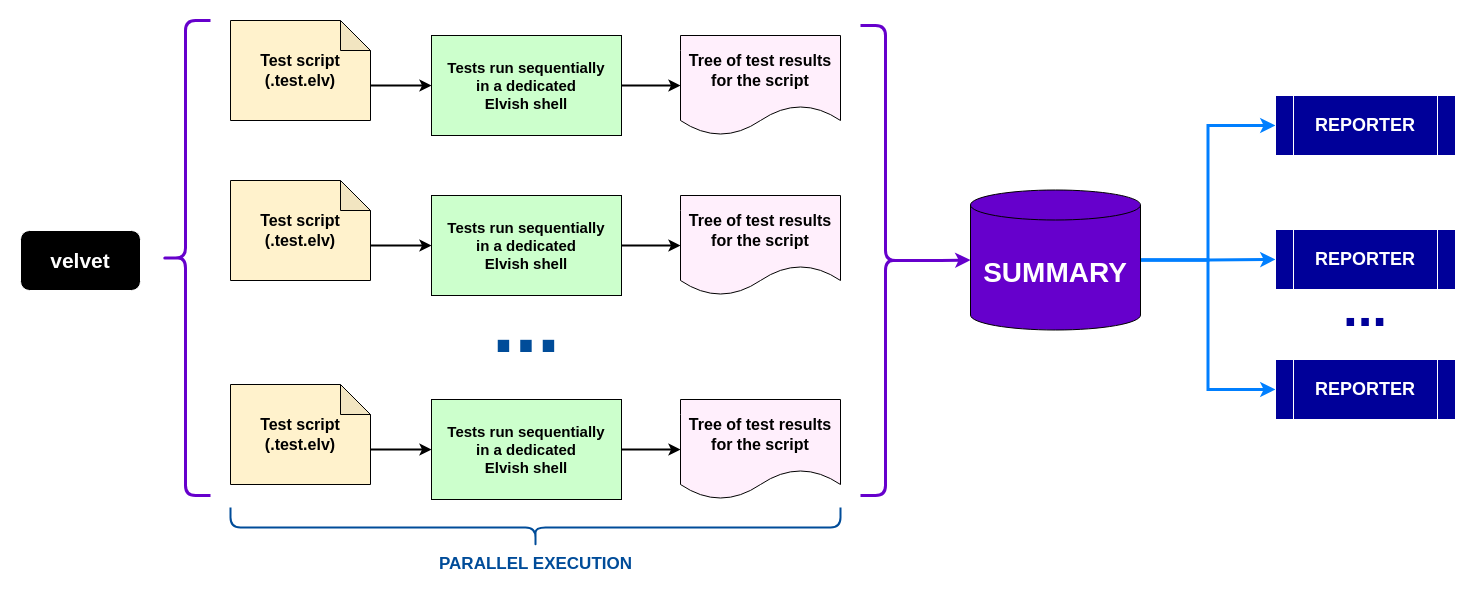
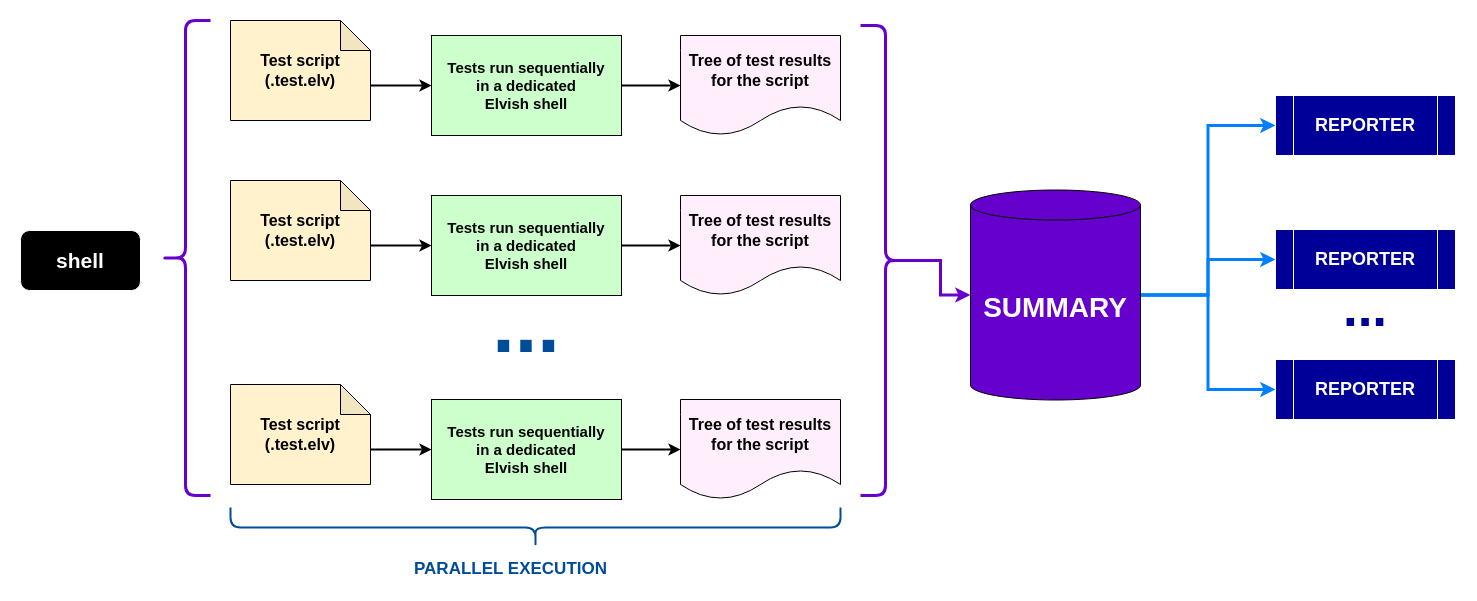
node "SUMMARY": size 170x140 -> 170x210
node "velvet": label "velvet" -> "shell"
node "PARALLEL EXECUTION": moved (536, 565) -> (511, 570)
